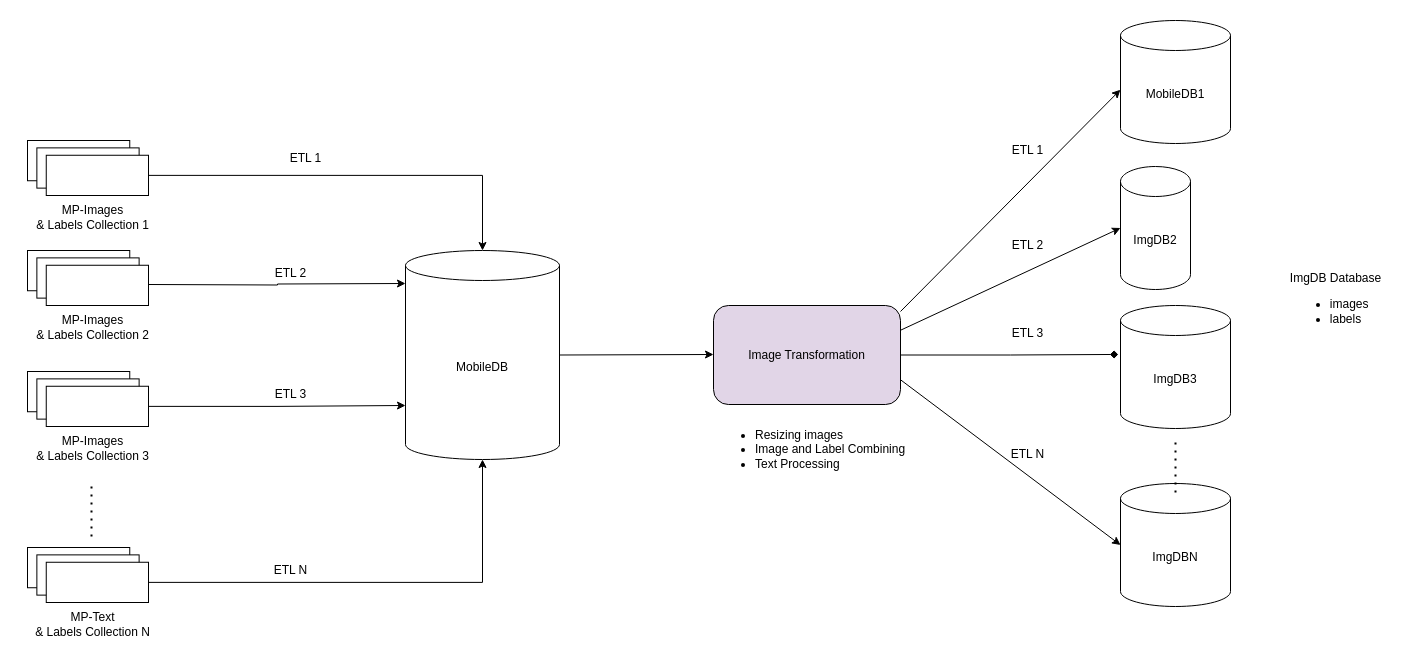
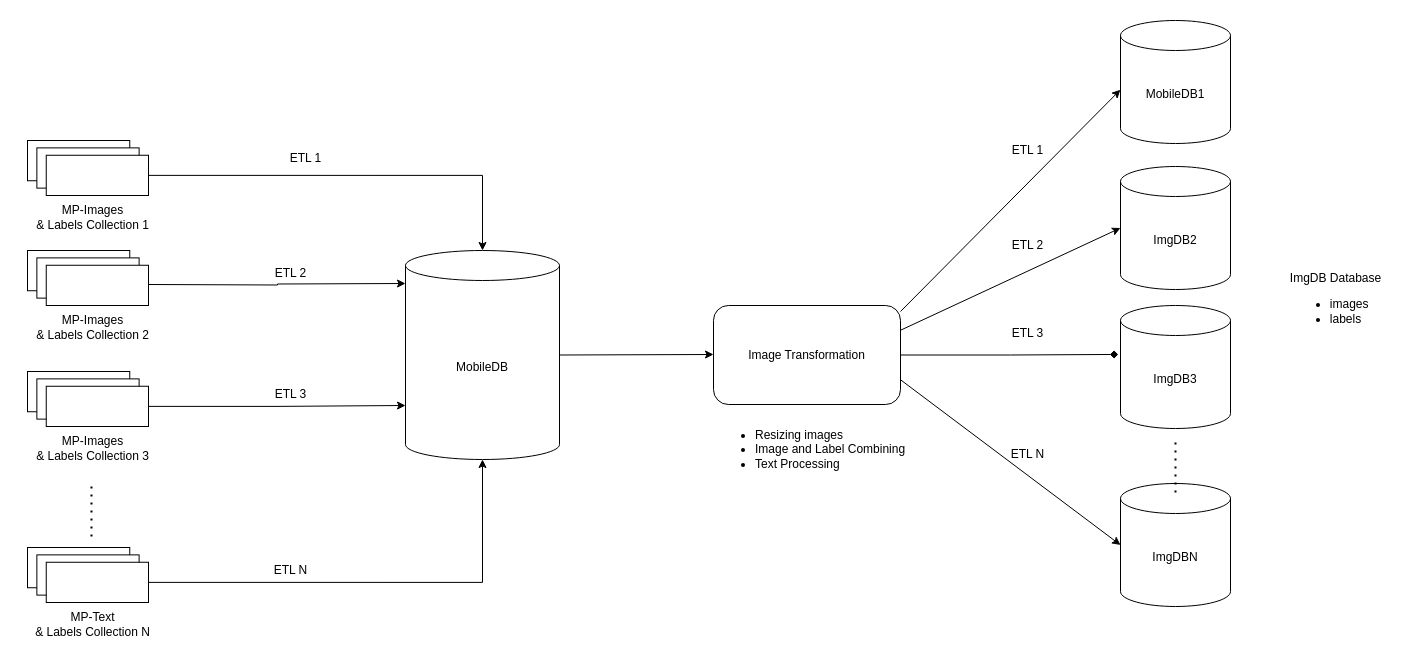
node "ImgDB2": size 70x123 -> 110x123
node "Image Transformation": fillcolor #e1d5e7 -> #ffffff
